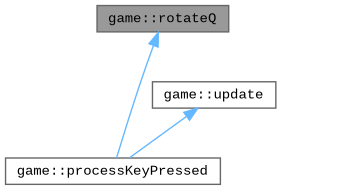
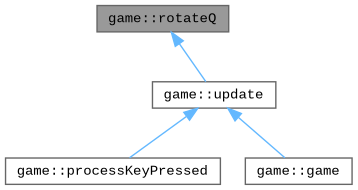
edge "game::processKeyPressed" -> "game::rotateQ": now "game::update" -> "game::rotateQ"
node "game::game": added
